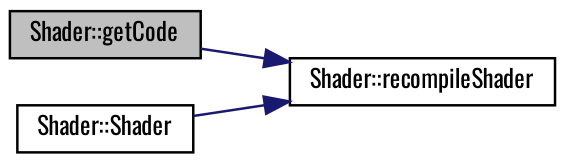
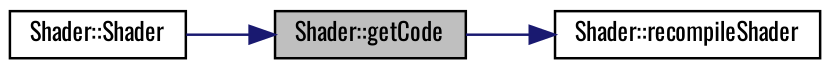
edge "Shader::Shader" -> "Shader::recompileShader": now "Shader::Shader" -> "Shader::getCode"
